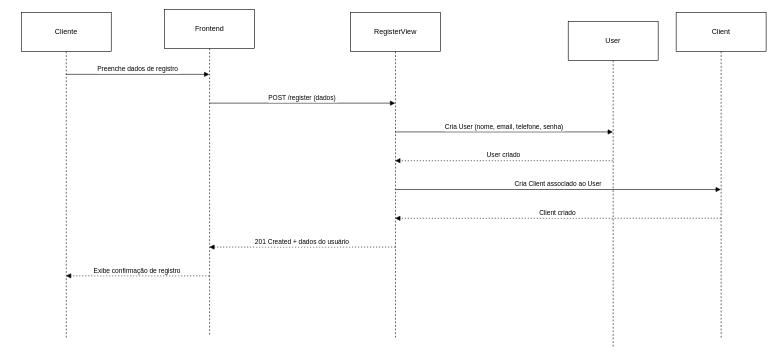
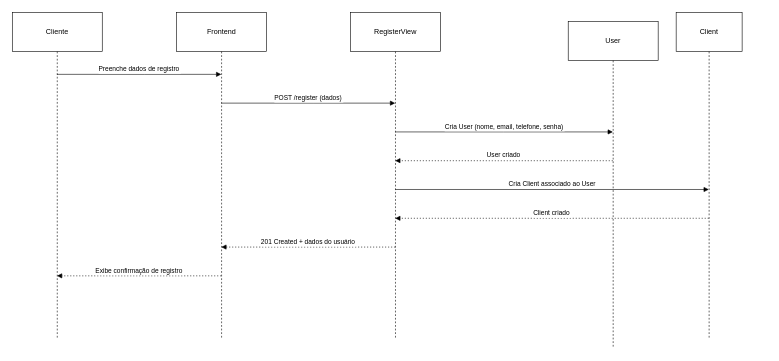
node "Frontend": moved (210, 173) -> (222, 176)
node "Cliente": moved (66, 176) -> (57, 176)
node "Client": size 90x326 -> 66x326
